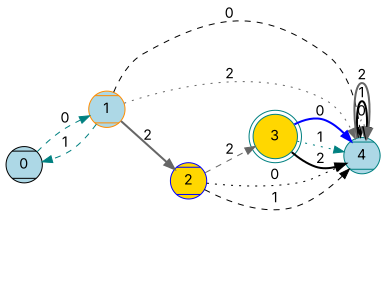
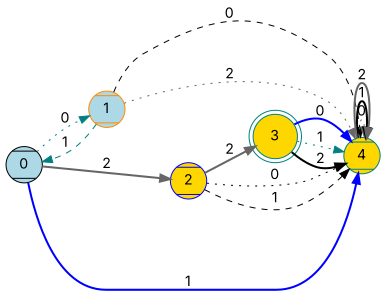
edge "0" -> "1": style dashed -> dotted
edge "1" -> "2": now "0" -> "2"
node "4": fillcolor lightblue -> gold
edge "2" -> "3": style dashed -> bold
edge "0" -> "4": added, label "1"
